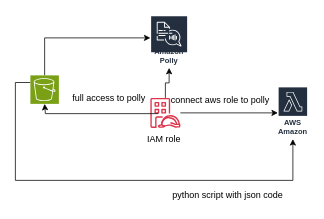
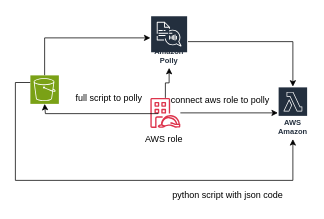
edge "Amazon Polly" -> "AWS Amazon": added
node "full access to polly": label "full access to polly" -> "full script to polly"
node "IAM role": label "IAM role" -> "AWS role"
